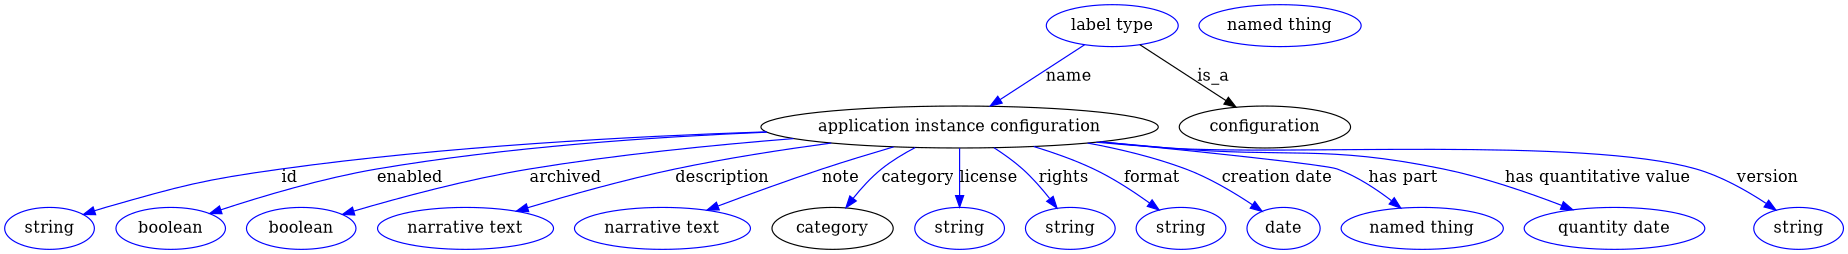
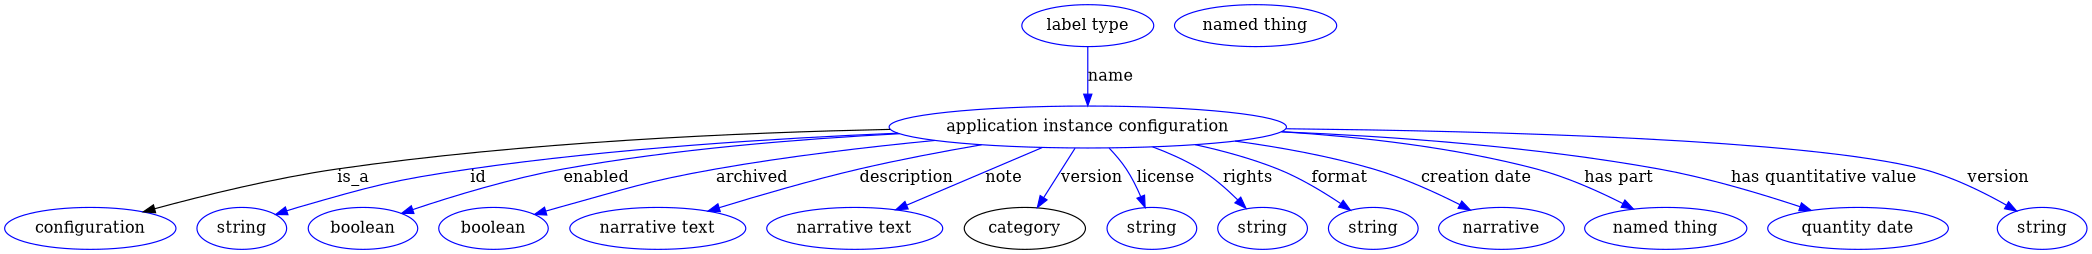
edge "label type" -> "configuration": now "application instance configuration" -> "configuration"
node "application instance configuration": color black -> blue
node "configuration": color black -> blue
edge "application instance configuration" -> "category": label "category" -> "version"
node "date": label "date" -> "narrative"
